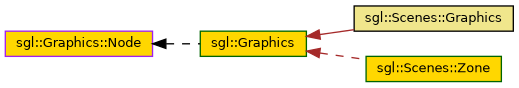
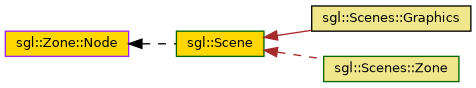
node "sgl::Graphics::Node": label "sgl::Graphics::Node" -> "sgl::Zone::Node"
node "sgl::Graphics": label "sgl::Graphics" -> "sgl::Scene"
node "sgl::Scenes::Zone": fillcolor gold -> khaki
